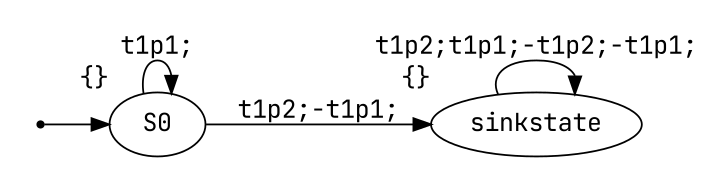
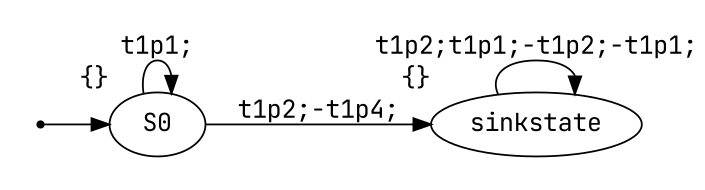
edge "S0 {}" -> "sinkstate {}": label "t1p2;-t1p1;" -> "t1p2;-t1p4;"
